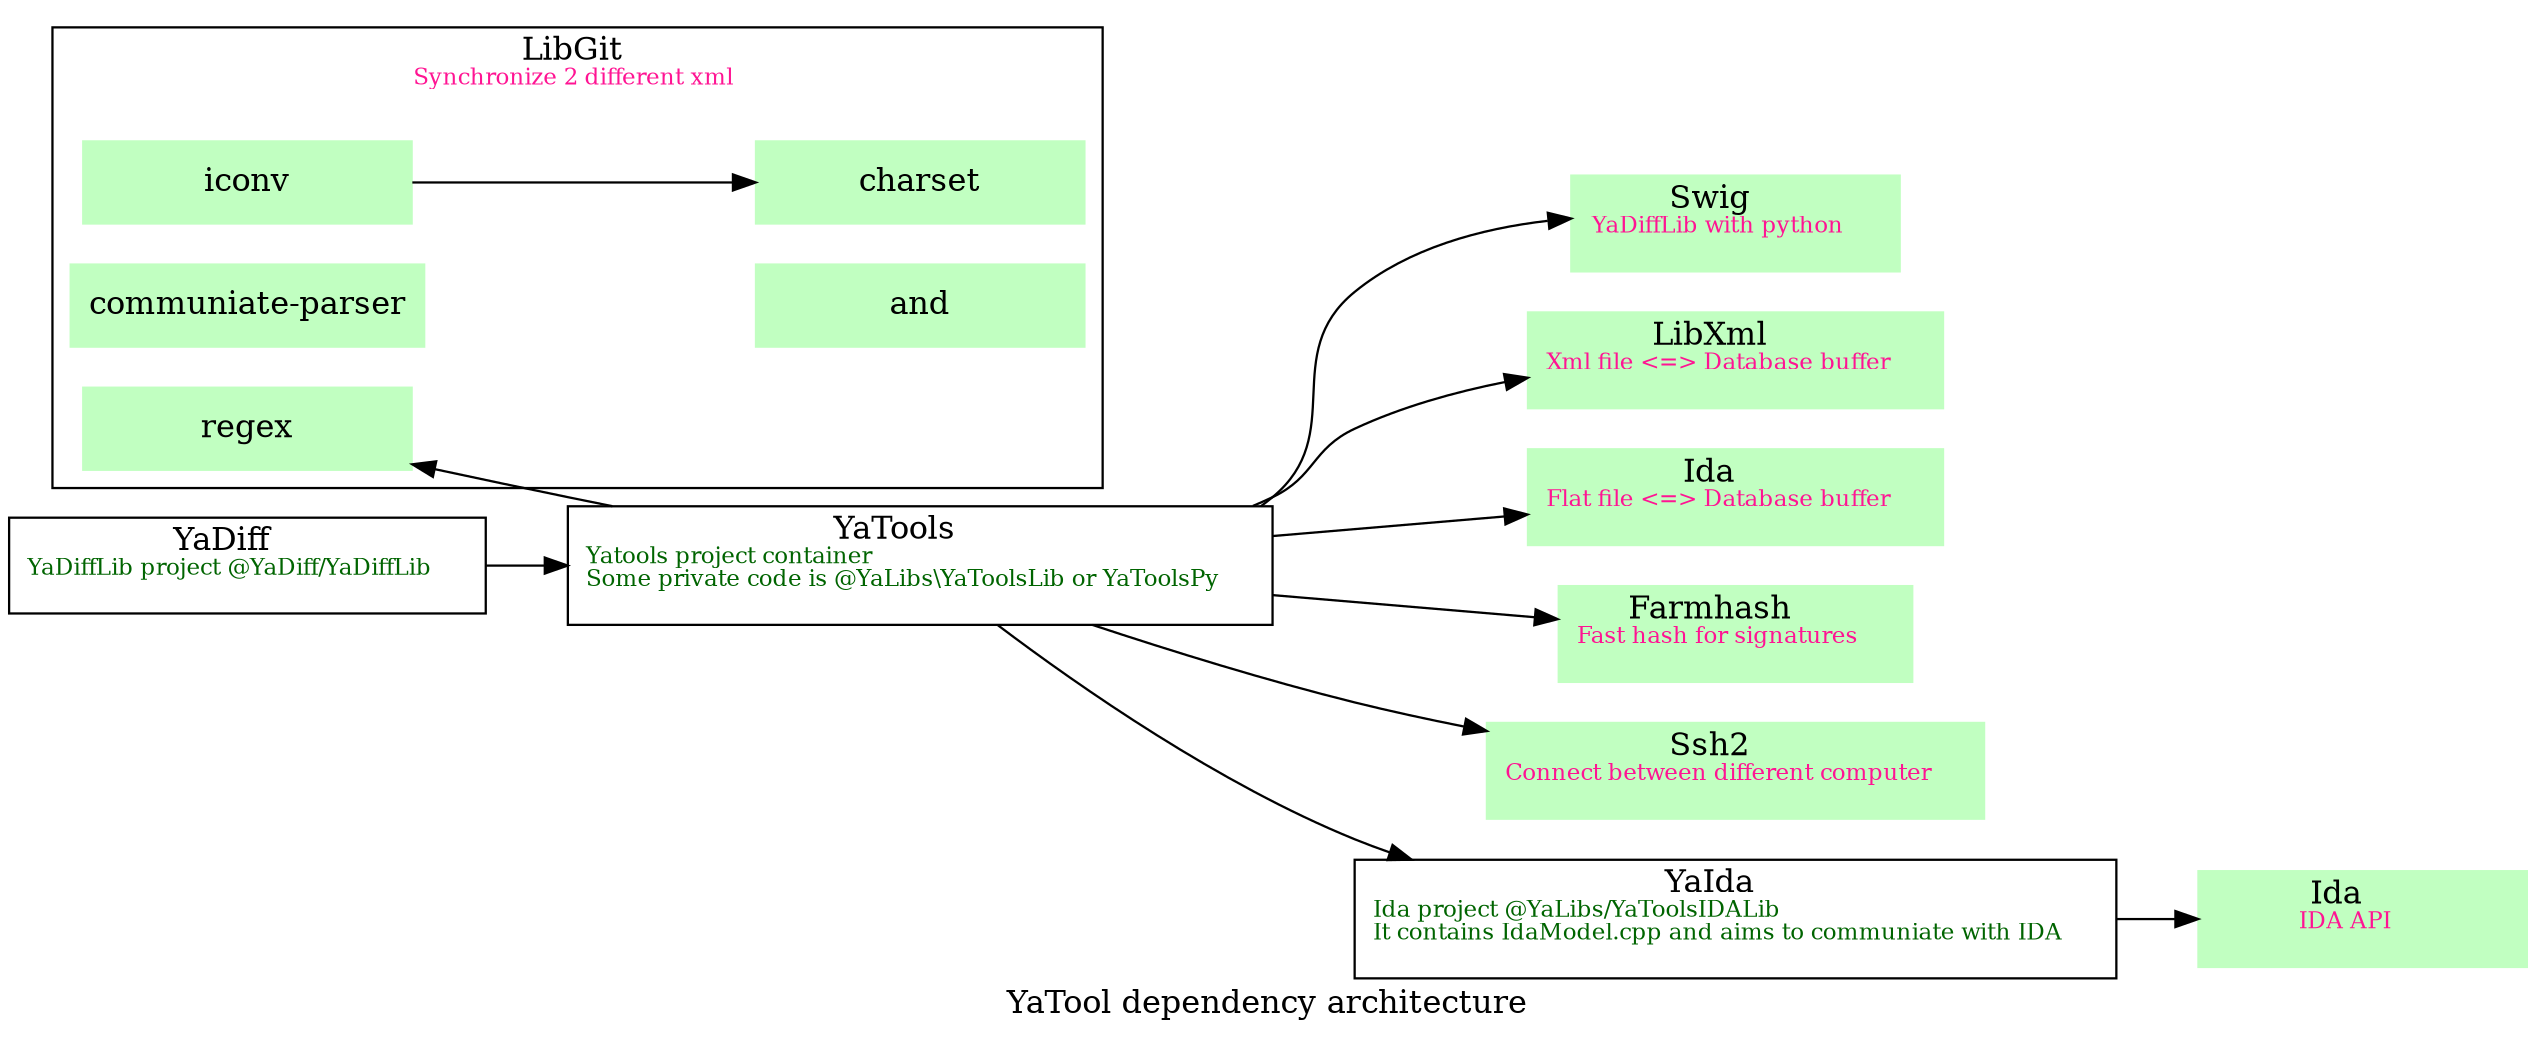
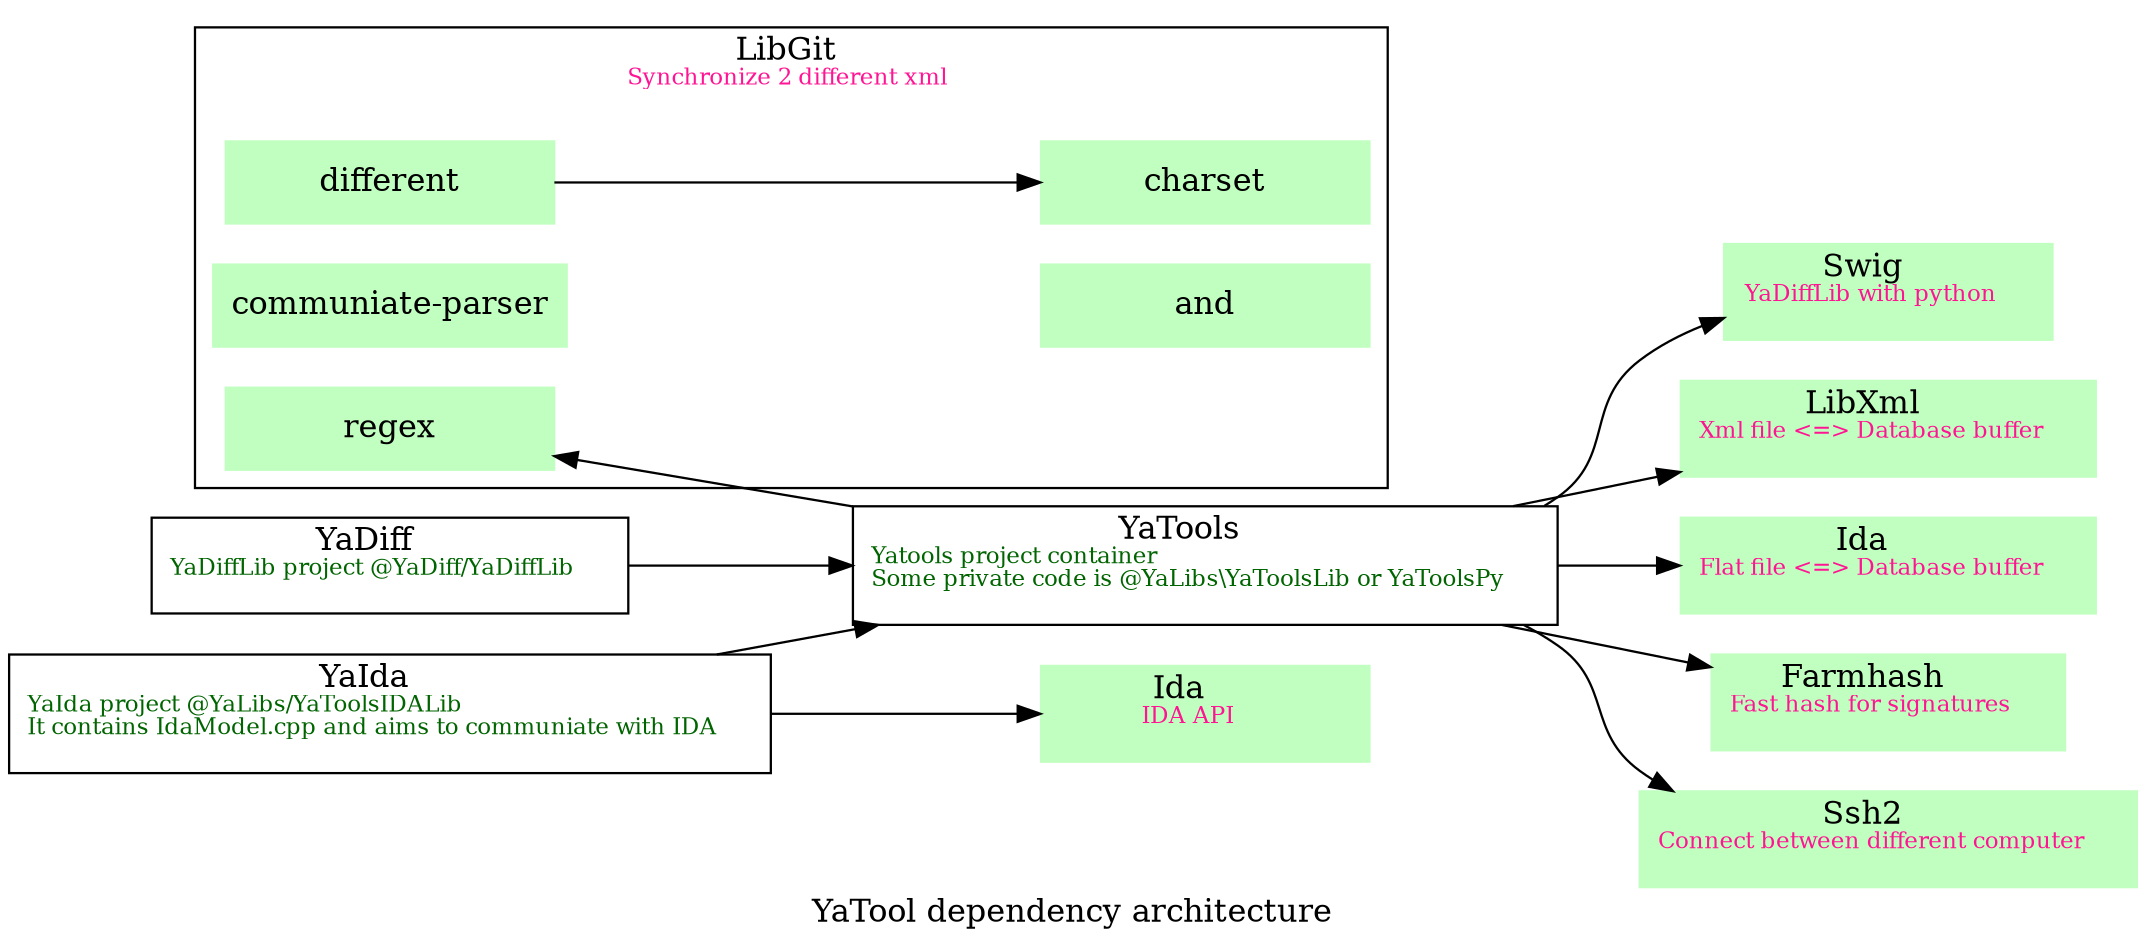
node "iconv": label "iconv" -> "different"
edge "YaTools" -> "YaIda": reversed
node "YaIda": text "Ida project @YaLibs/YaToolsIDALib" -> "YaIda project @YaLibs/YaToolsIDALib"
